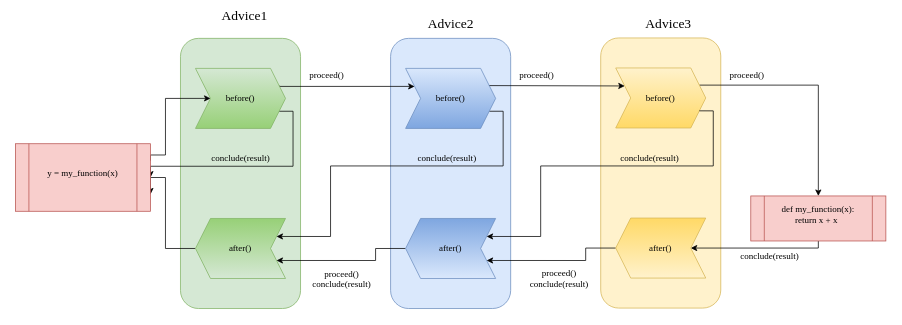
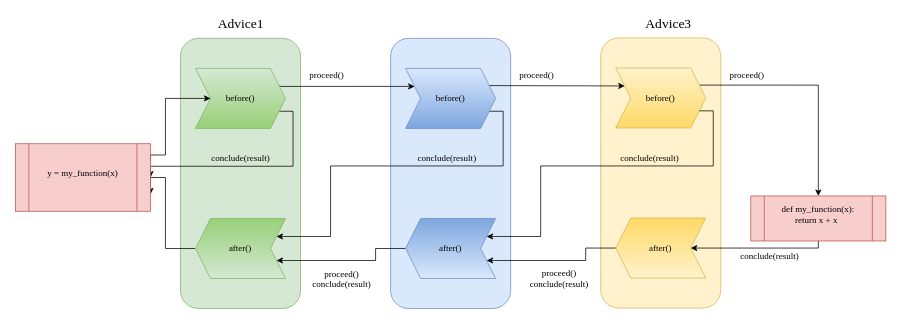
node "Advice1": moved (244, 16) -> (240, 23)
node "Advice2": removed
